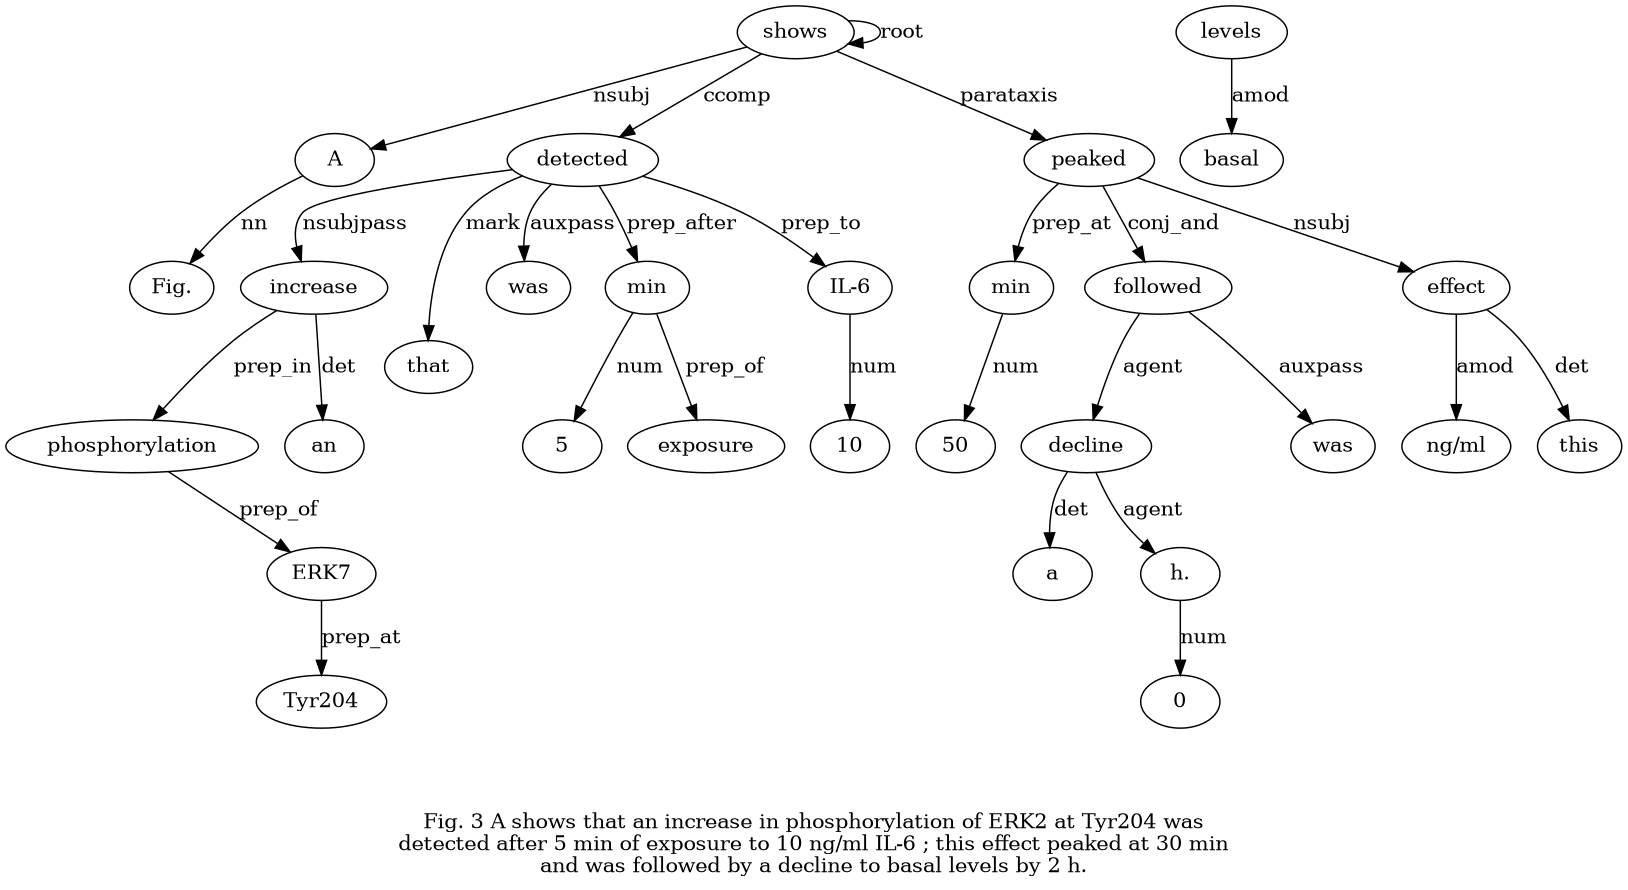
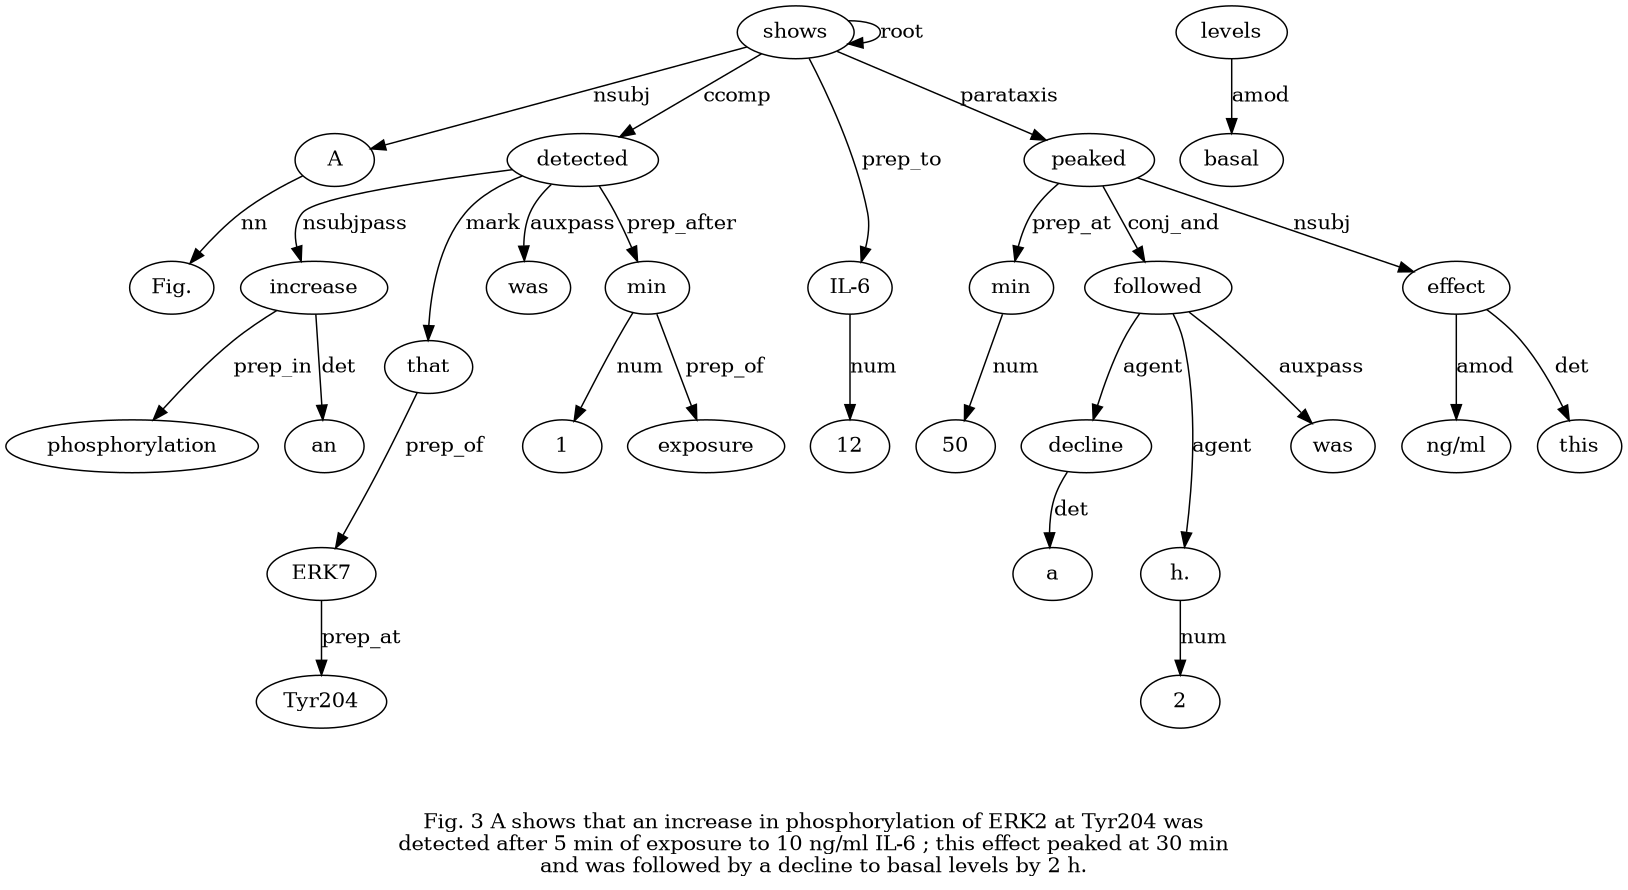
edge "detected" -> "IL-6": now "shows" -> "IL-6"
node "5": label "5" -> "1"
node "10": label "10" -> "12"
edge "phosphorylation" -> "ERK7": now "that" -> "ERK7"
edge "decline" -> "h.": now "followed" -> "h."
node "0": label "0" -> "2"
